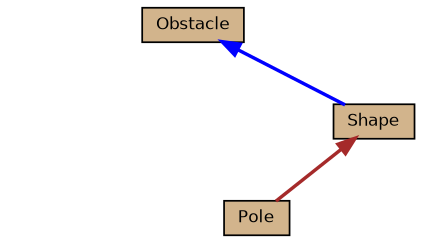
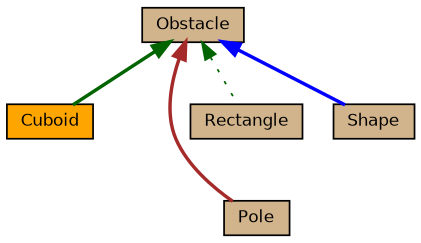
node "Cuboid": added
node "Rectangle": added
edge "Pole" -> "Shape": now "Pole" -> "Obstacle"
